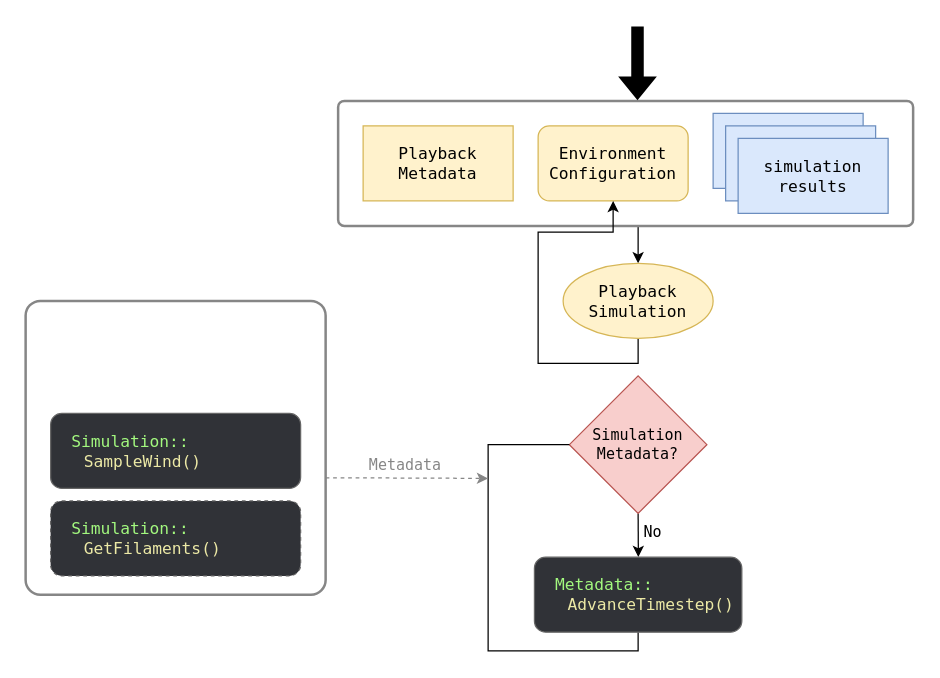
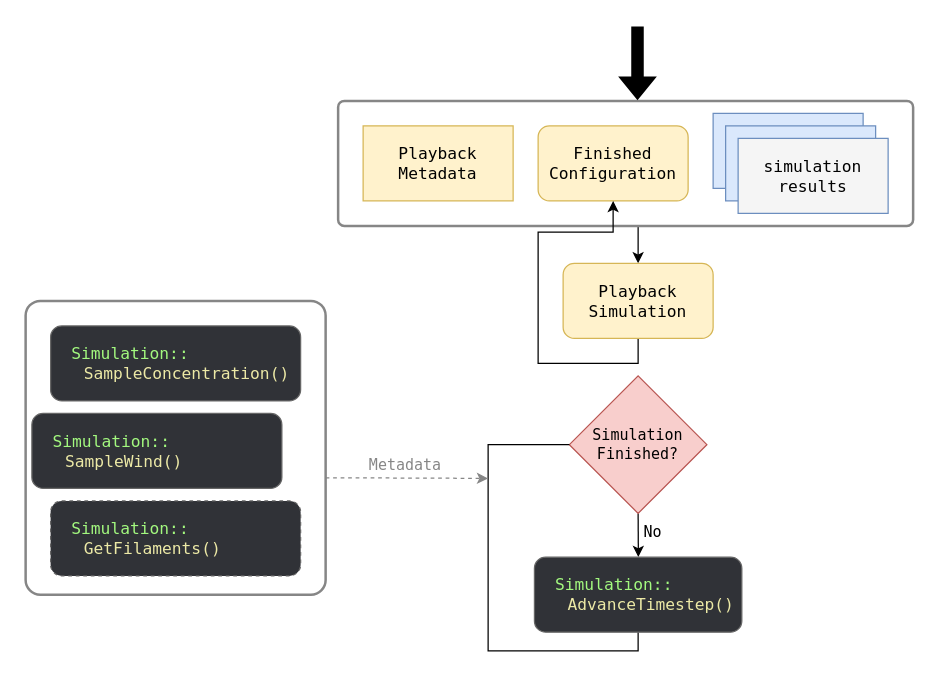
node "Environment Configuration": label "Environment Configuration" -> "Finished Configuration"
node "simulation results": fillcolor #dae8fc -> #f5f5f5
node "Playback Simulation": shape ellipse -> rounded rectangle
node "Simulation:: SampleConcentration()": added
node "Simulation Metadata?": label "Simulation Metadata?" -> "Simulation Finished?"
node "Simulation:: SampleWind()": moved (176, 451) -> (157, 451)
node "Metadata:: AdvanceTimestep()": label "Metadata:: AdvanceTimestep()" -> "Simulation:: AdvanceTimestep()"
